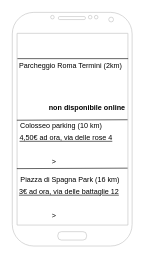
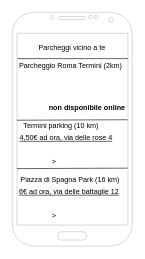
node "Parcheggi vicino a te": added
node "Colosseo parking (10 km)": label "Colosseo parking (10 km)" -> "Termini parking (10 km)"
node "3€ ad ora, via delle battaglie 12": label "3€ ad ora, via delle battaglie 12" -> "6€ ad ora, via delle battaglie 12"
